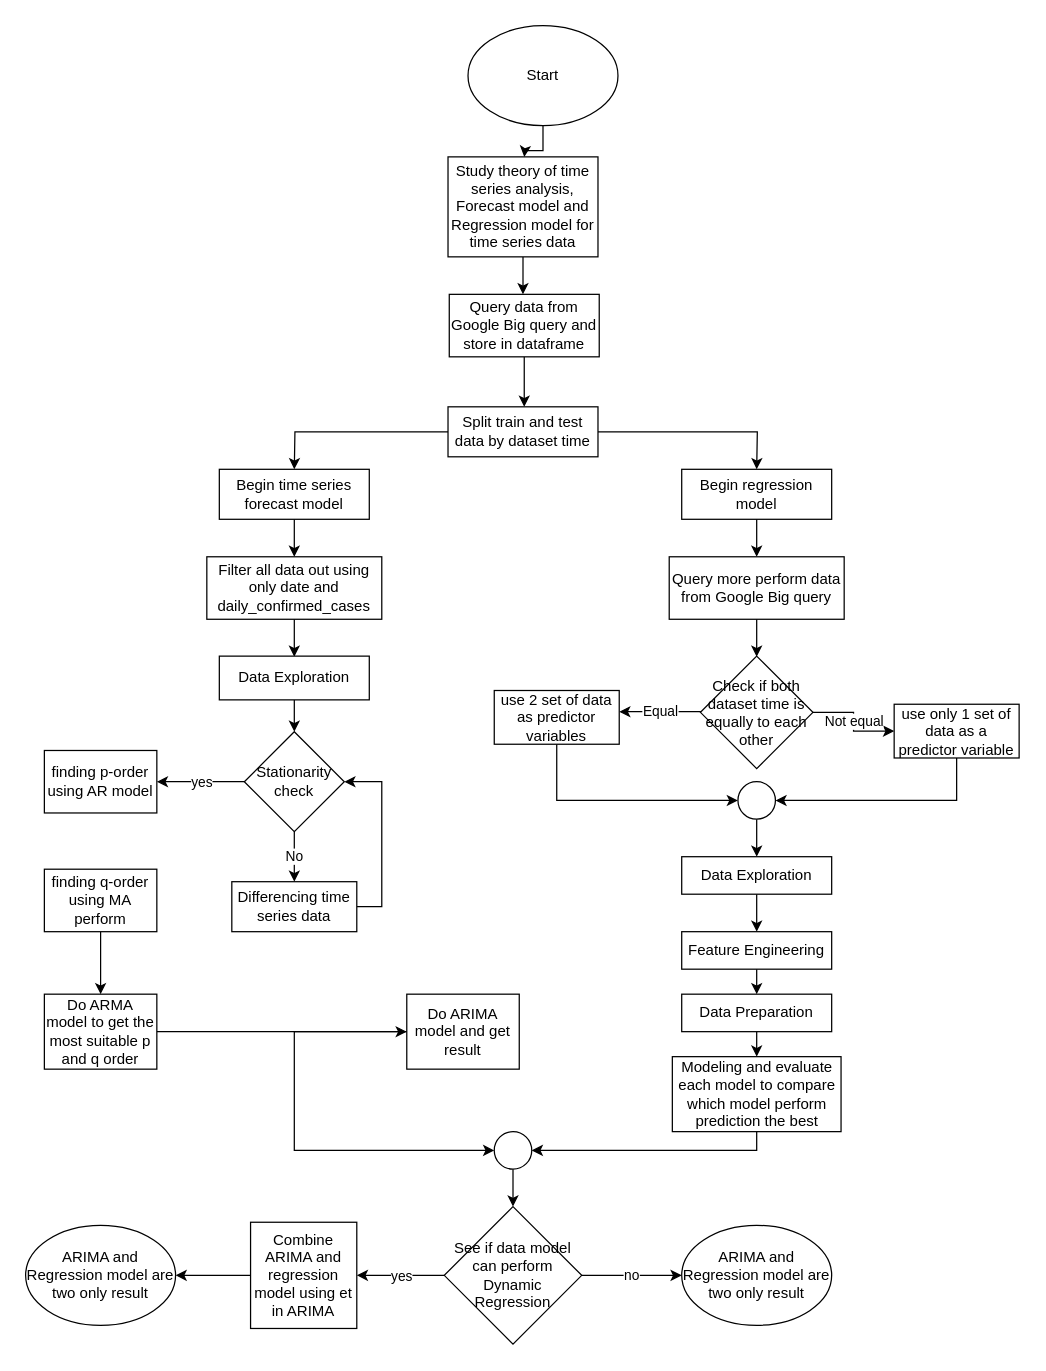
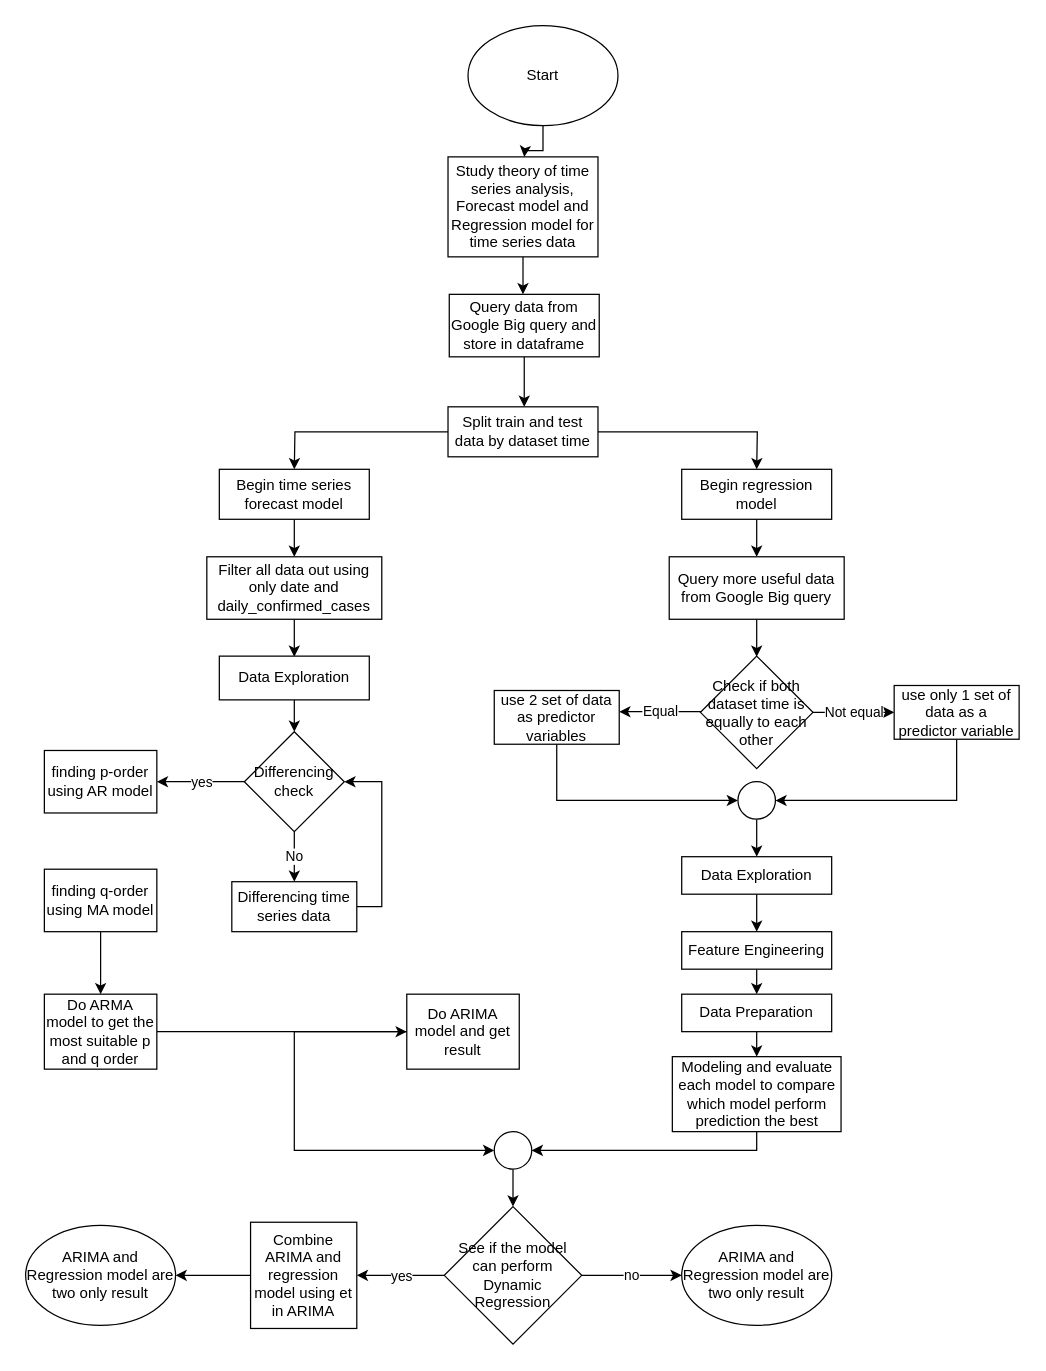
node "Query more perform data from Google Big query": label "Query more perform data from Google Big query" -> "Query more useful data from Google Big query"
node "use only 1 set of data as a predictor variable": moved (957, 731) -> (957, 713)
node "Stationarity check": label "Stationarity check" -> "Differencing check"
node "finding q-order using MA perform": label "finding q-order using MA perform" -> "finding q-order using MA model"
node "See if data model can perform Dynamic Regression": label "See if data model can perform Dynamic Regression" -> "See if the model can perform Dynamic Regression"
